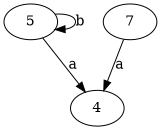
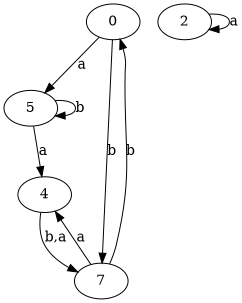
node "0": added
node "2": added
edge "4" -> "7": added, label "b,a"
